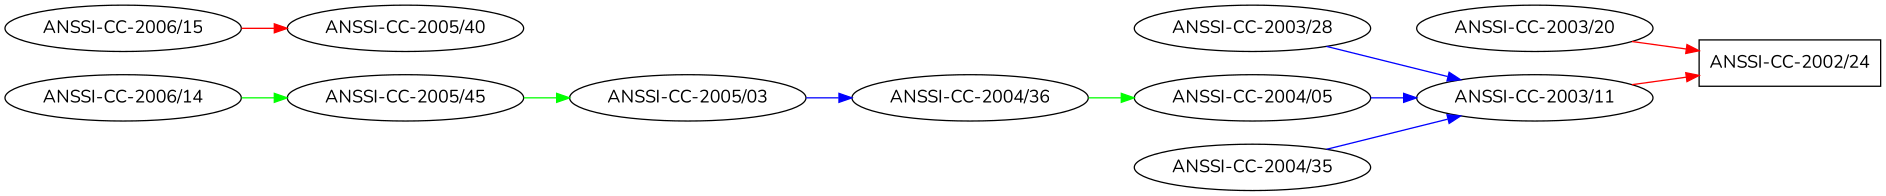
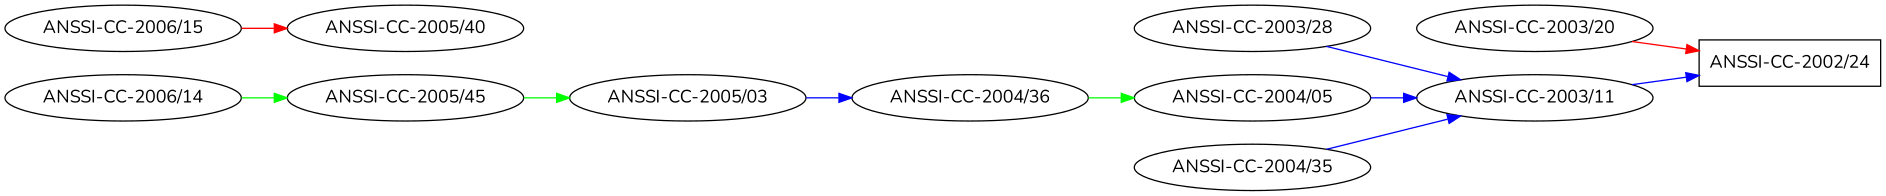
edge "ANSSI-CC-2003/11" -> "ANSSI-CC-2002/24": color red -> blue
